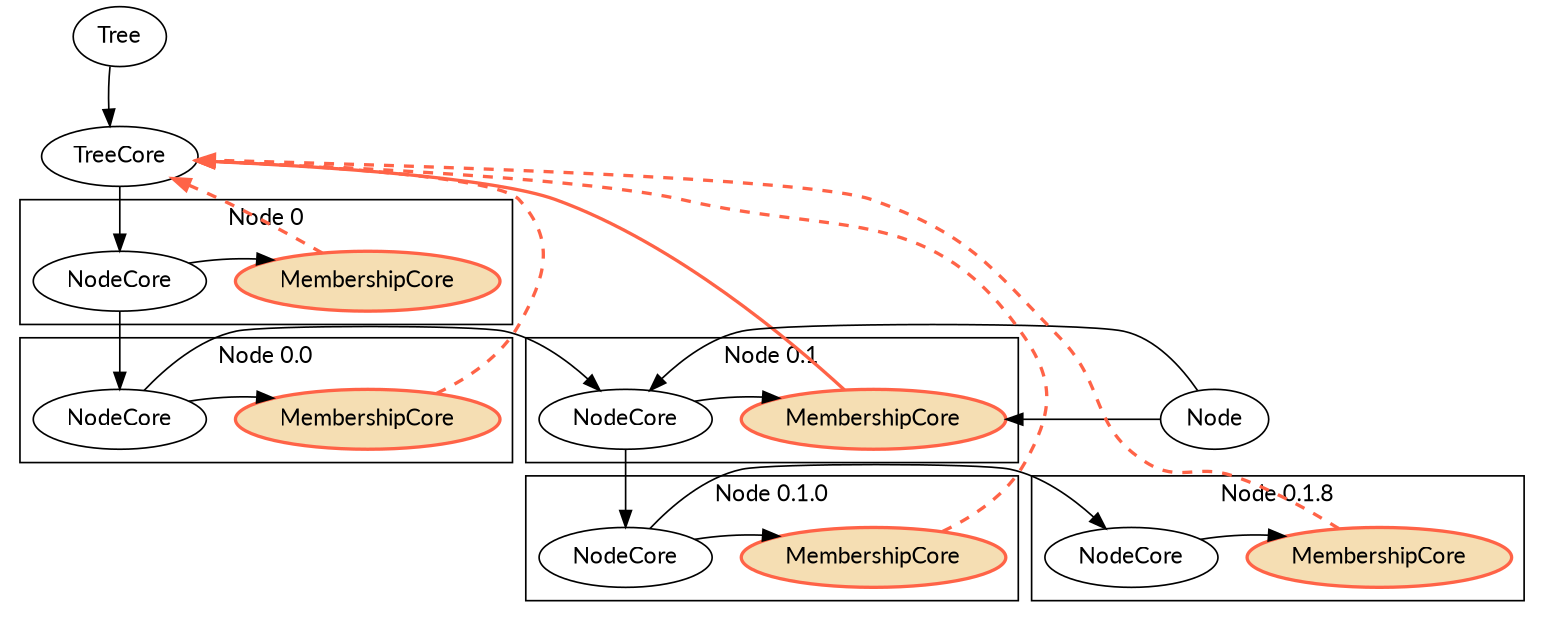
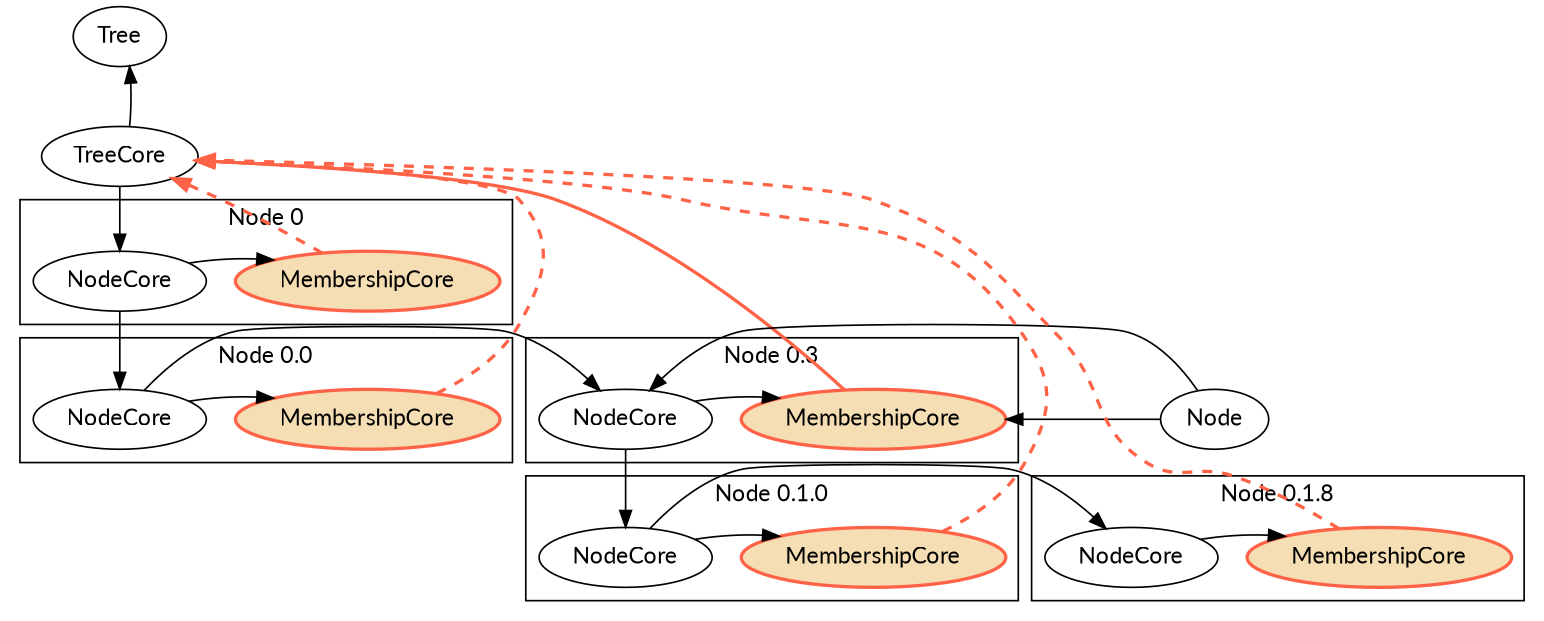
edge "Tree" -> "TreeCore": reversed
cluster "Node 0.1": label "Node 0.1" -> "Node 0.3"
